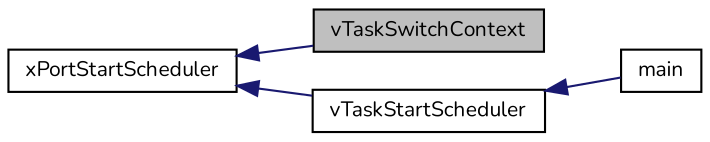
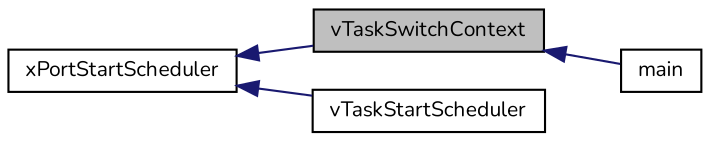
edge "main" -> "vTaskStartScheduler": now "main" -> "vTaskSwitchContext"
